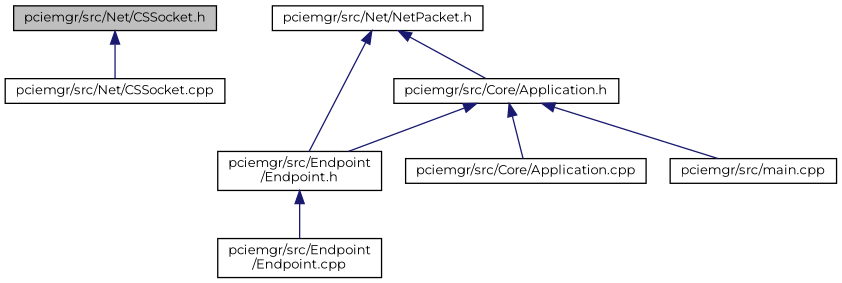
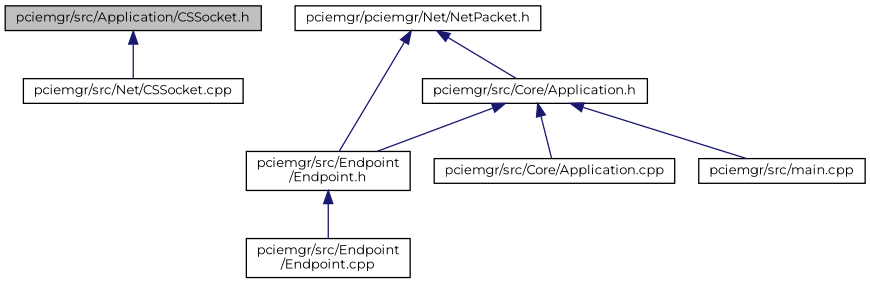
node "pciemgr/src/Net/CSSocket.h": label "pciemgr/src/Net/CSSocket.h" -> "pciemgr/src/Application/CSSocket.h"
node "pciemgr/src/Net/NetPacket.h": label "pciemgr/src/Net/NetPacket.h" -> "pciemgr/pciemgr/Net/NetPacket.h"
